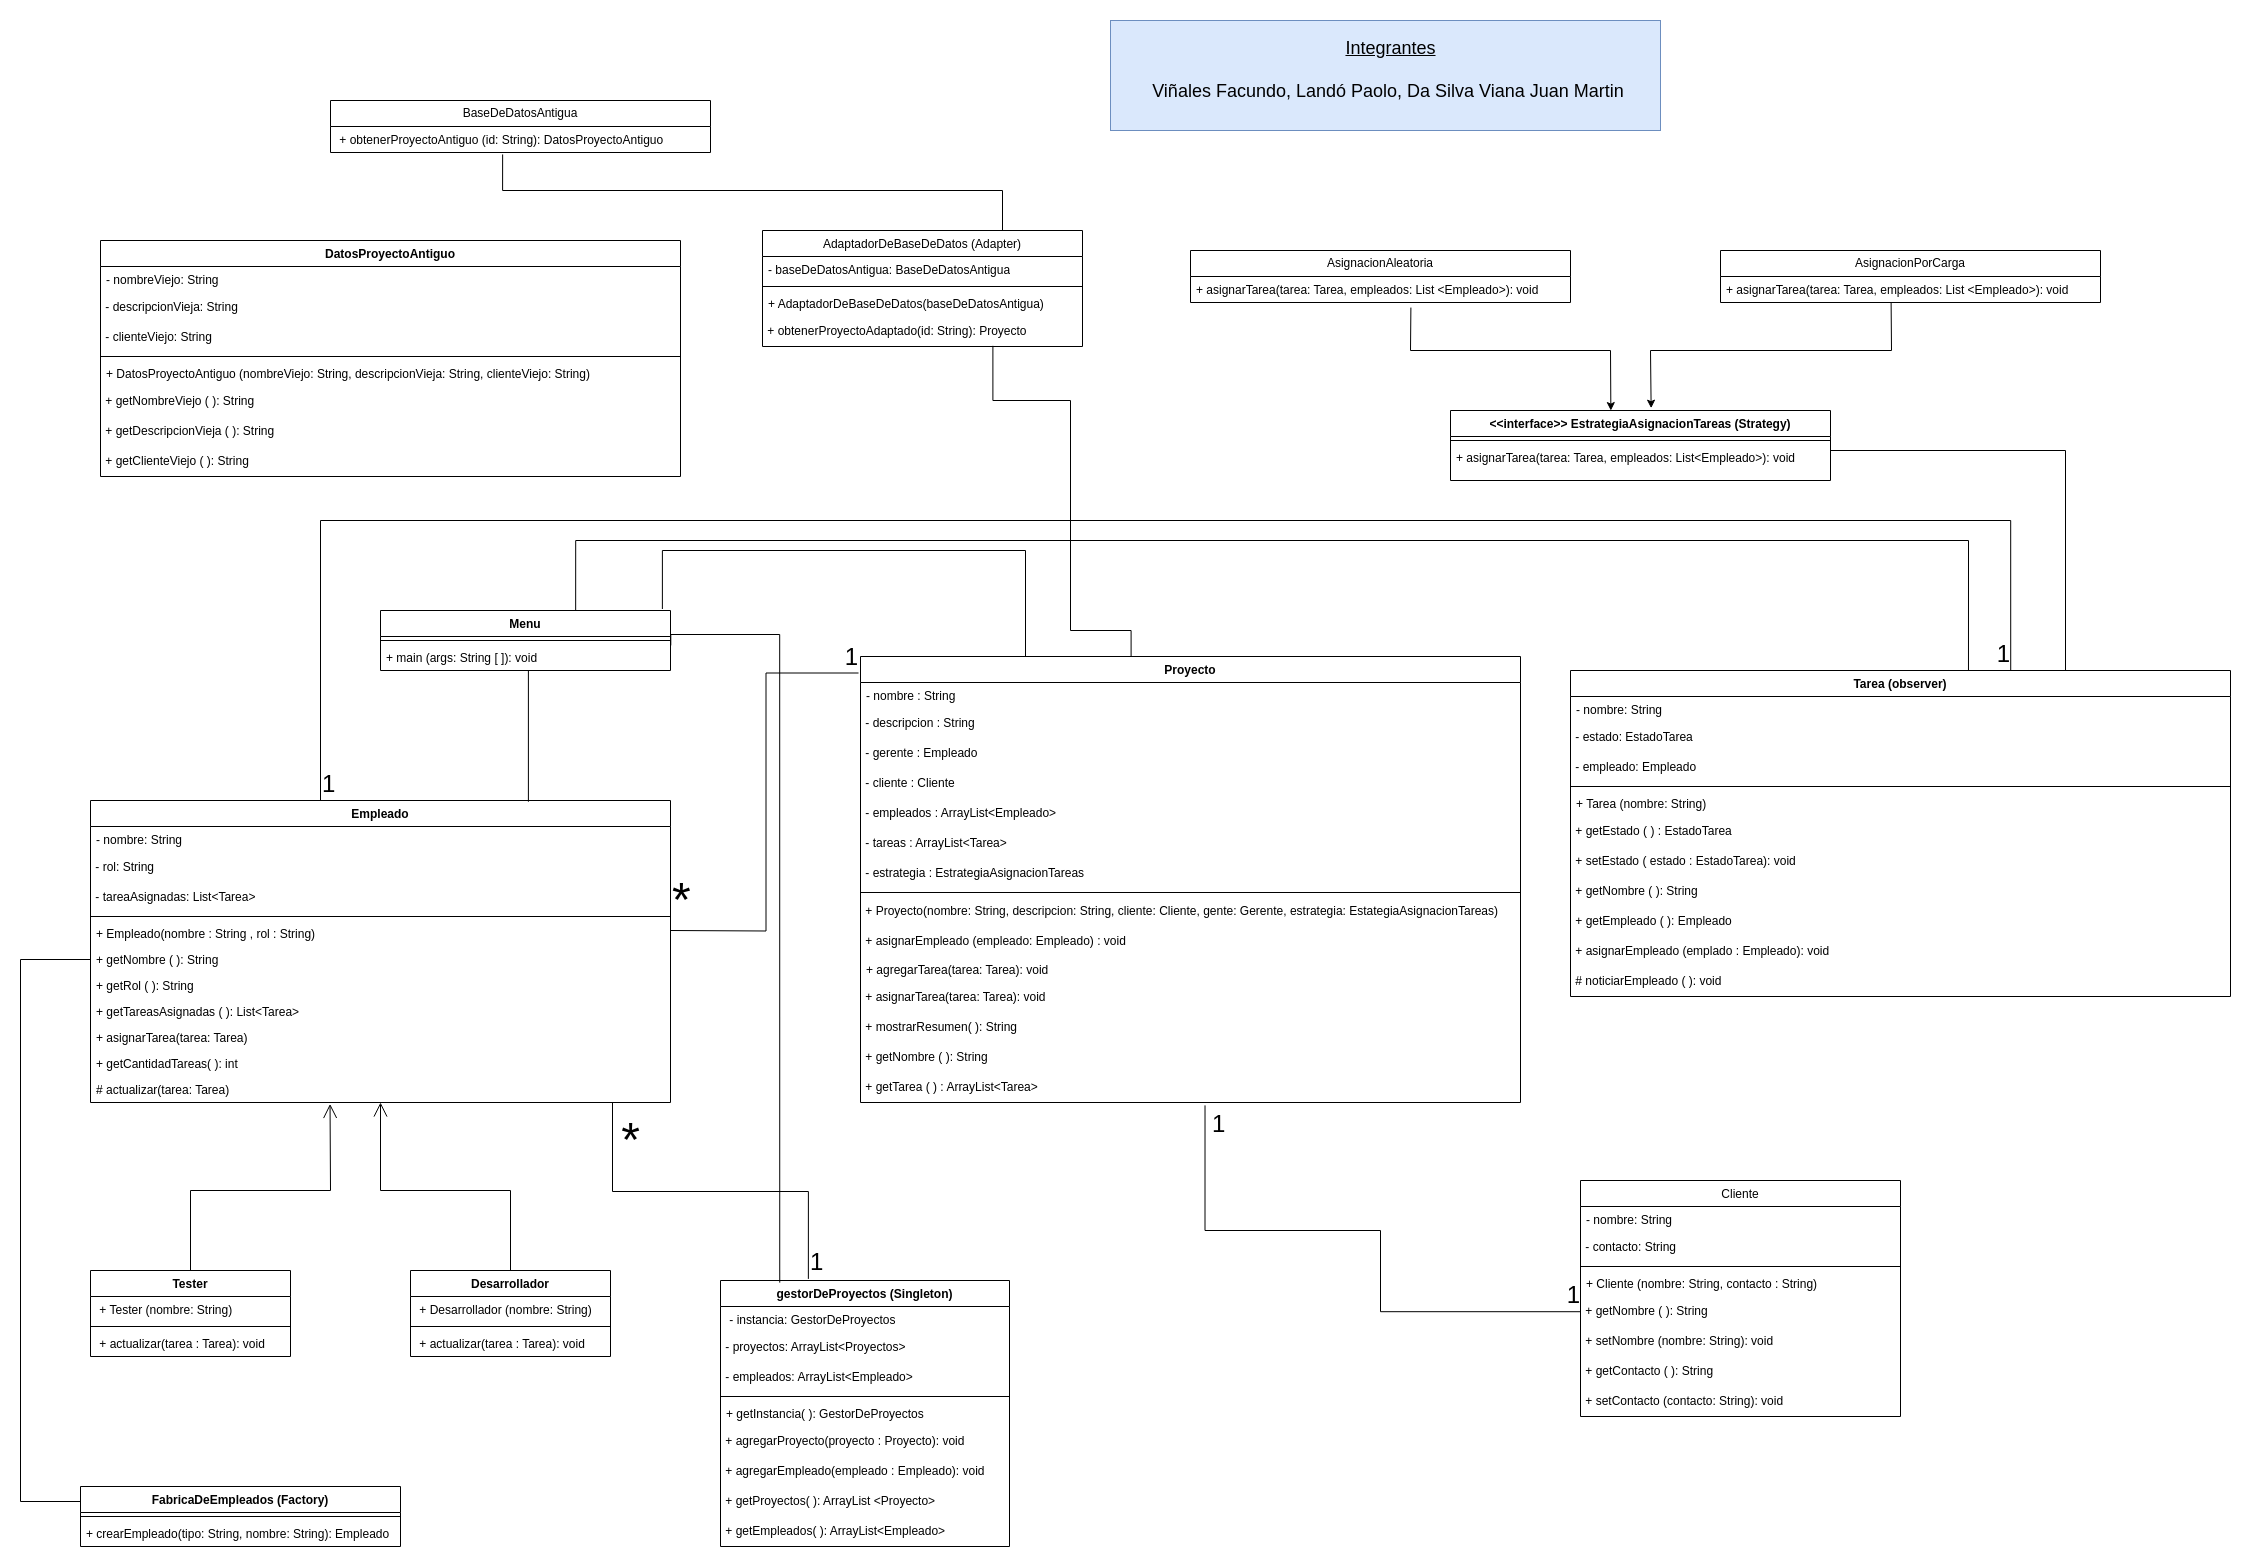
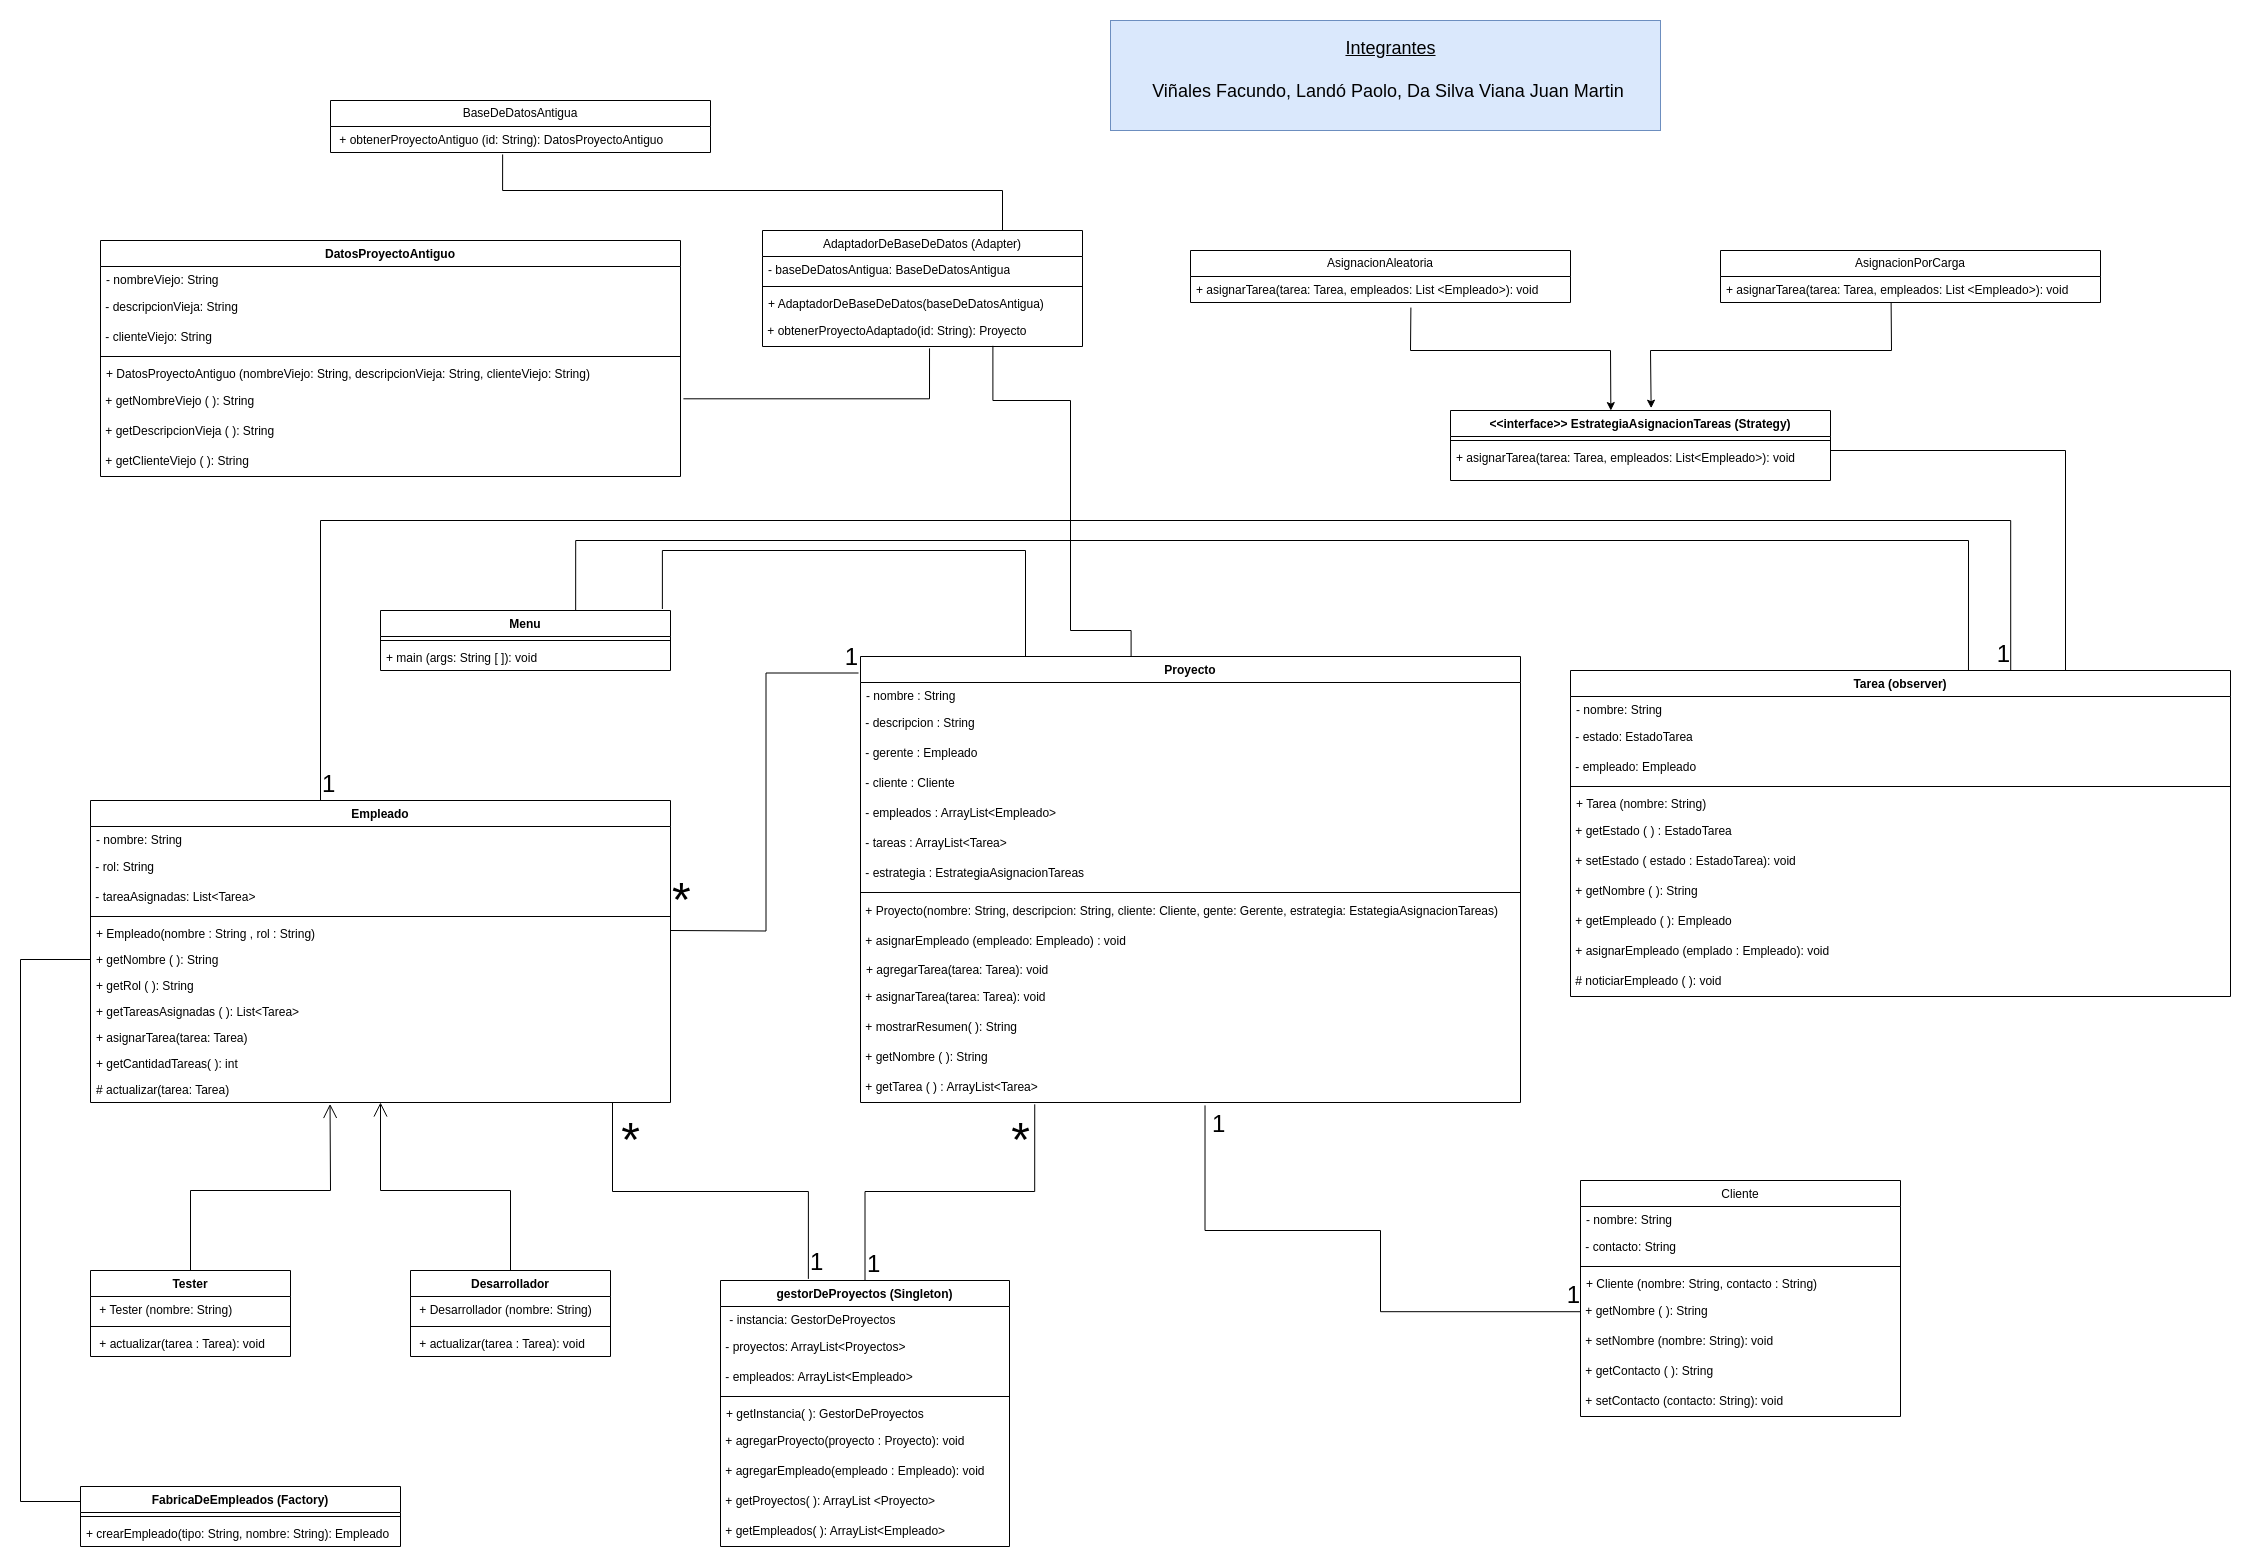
edge "+ obtenerProyectoAdaptado(id: String): Proyecto" -- "+ getNombreViejo ( ): String": added
edge "+ main (args: String [ ]): void" -- "Empleado": removed
edge "+ main (args: String [ ]): void" -- "gestorDeProyectos (Singleton)": removed
edge "+ getTarea ( ) : ArrayList<Tarea>" -- "gestorDeProyectos (Singleton)": added, labels "*", "1"
